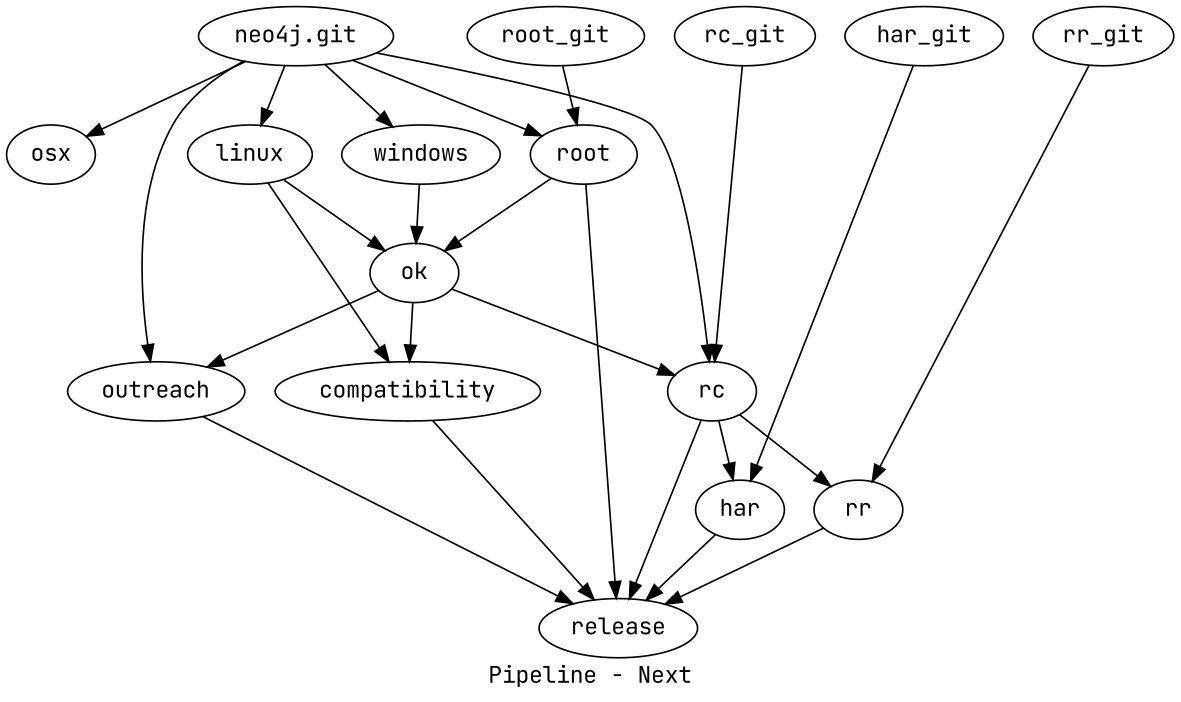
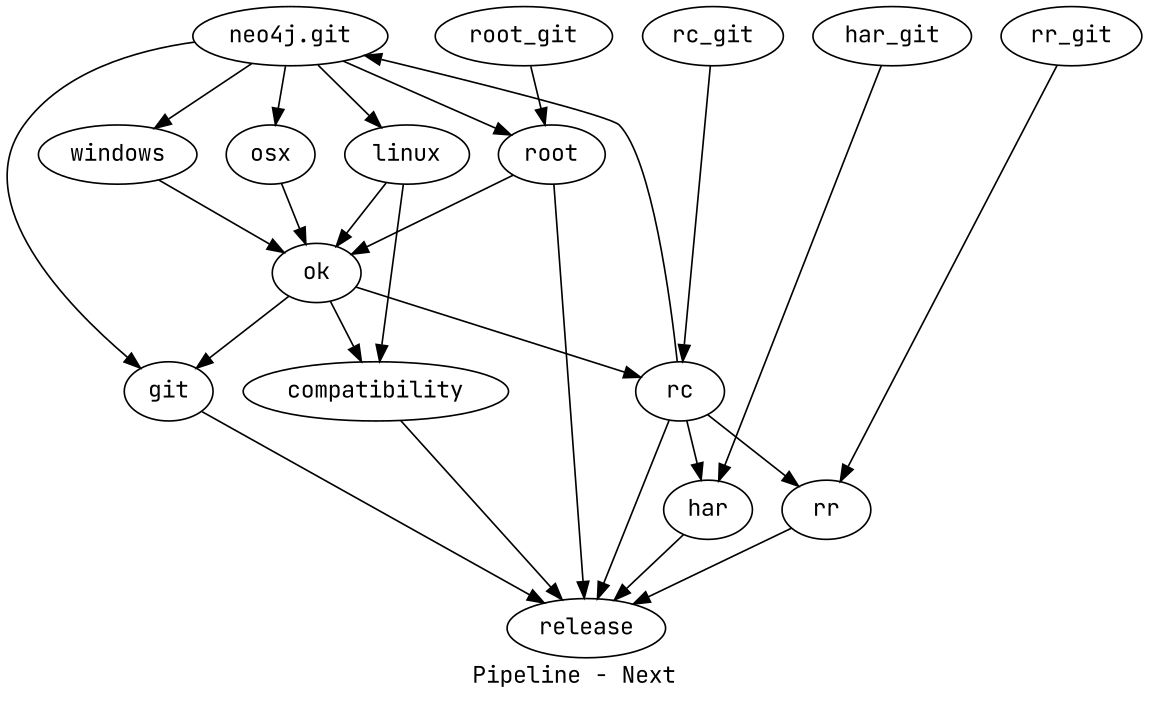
edge "neo4j.git" -> "rc": reversed
edge "osx" -> "ok": added
node "outreach": label "outreach" -> "git"
